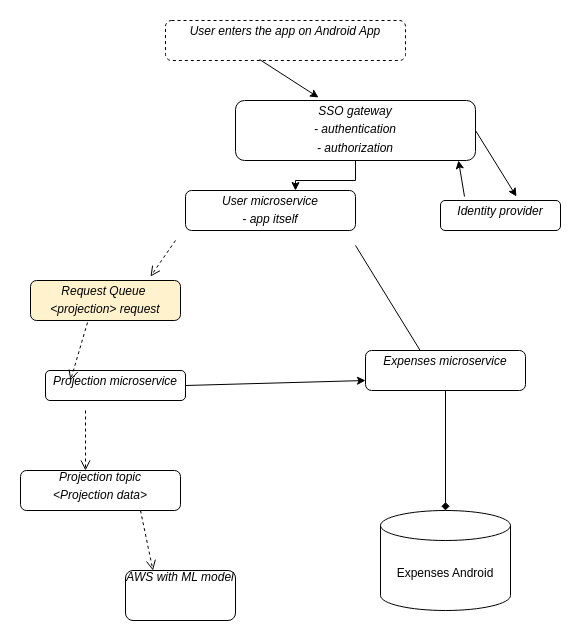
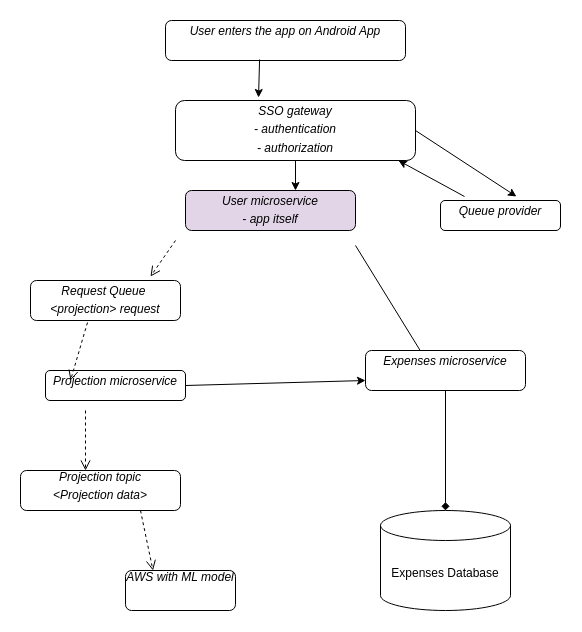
node "User enters the app on Android App": style dashed -> solid
node "SSO gateway - authentication - authorization": moved (356, 131) -> (296, 131)
node "Identity provider": label "Identity provider" -> "Queue provider"
node "User microservice - app itself": fillcolor #ffffff -> #e1d5e7
node "Request Queue <projection> request": fillcolor #fff2cc -> #ffffff
node "Expenses Android": label "Expenses Android" -> "Expenses Database"
node "AWS with ML model": size 110x50 -> 110x40
